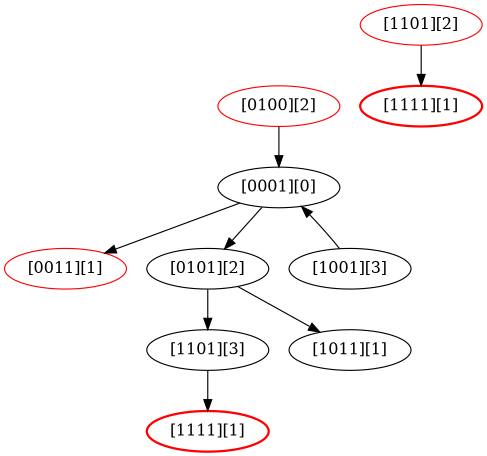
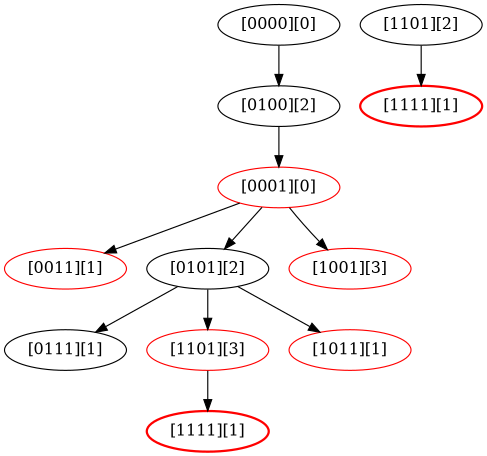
node "[0000][0]": added
node "[1101][2]": color red -> black
node "[0100][2]": color red -> black
node "[0001][0]": color black -> red
edge "[1001][3]" -> "[0001][0]": reversed
node "[1001][3]": color black -> red
node "[0111][1]": added
node "[1101][3]": color black -> red
node "[1011][1]": color black -> red
